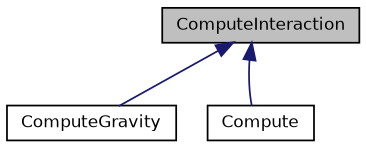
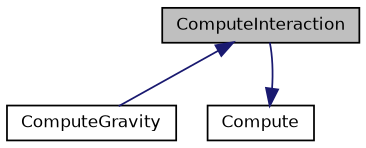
edge "Compute" -> "ComputeInteraction": reversed
